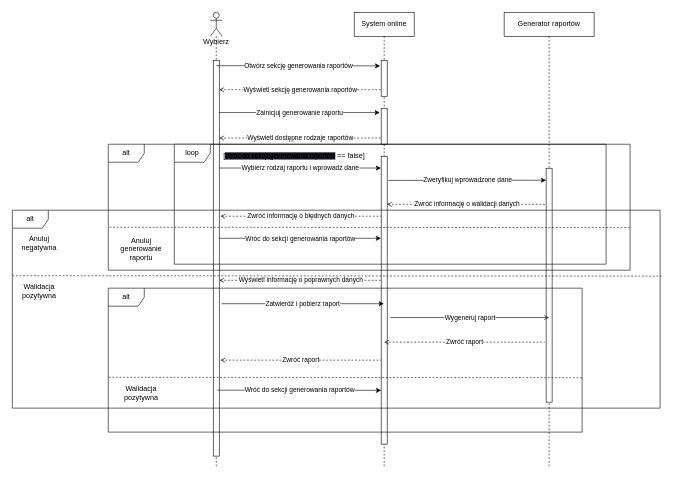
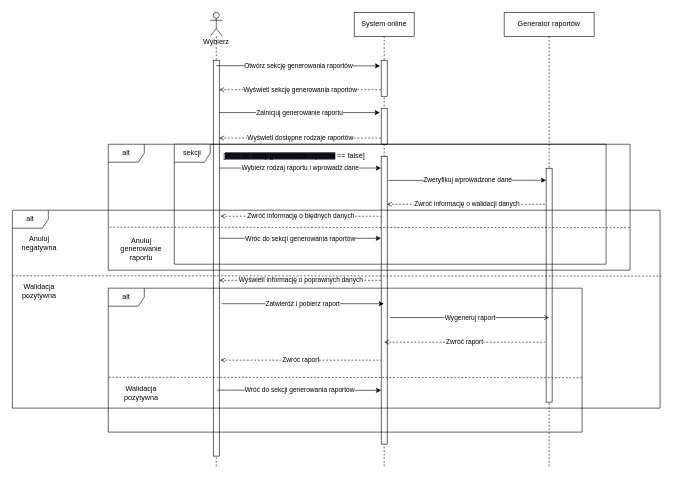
node "loop": label "loop" -> "sekcji"
